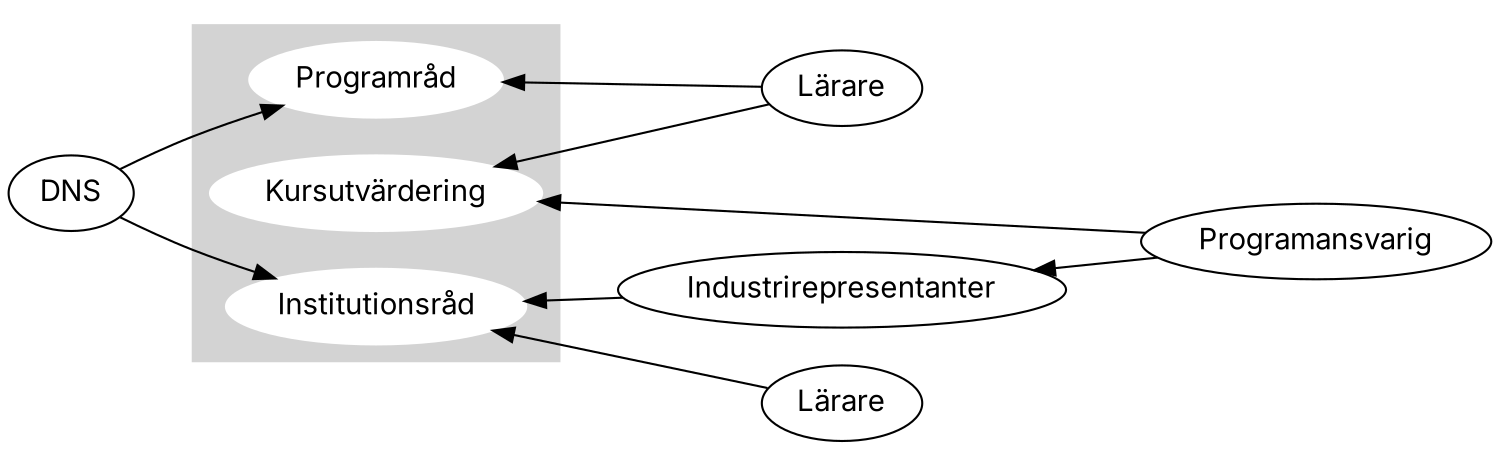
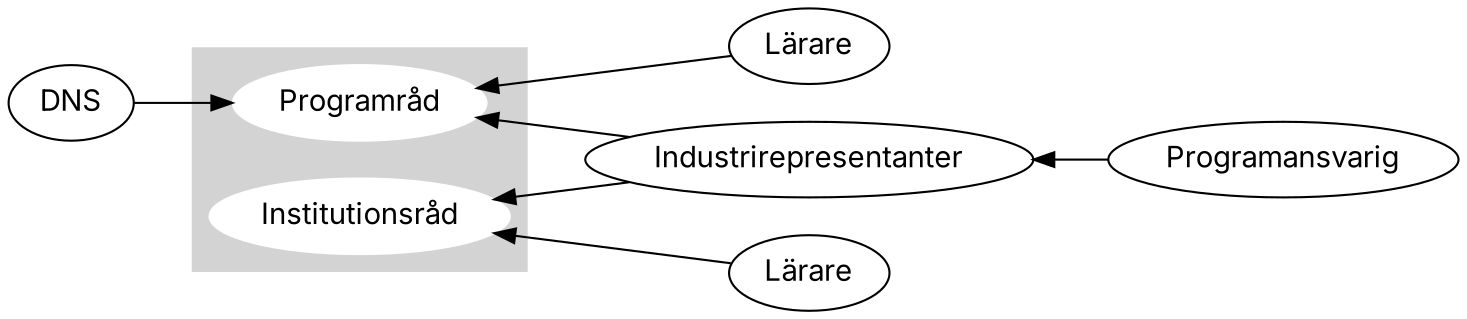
edge "Industrirepresentanter" -> "Programråd": added
node "Kursutvärdering": removed
edge "DNS" -> "Institutionsråd": removed
